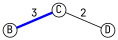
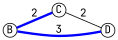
edge "C" -- "B": label "3" -> "2"
edge "B" -- "D": added, label "3"
